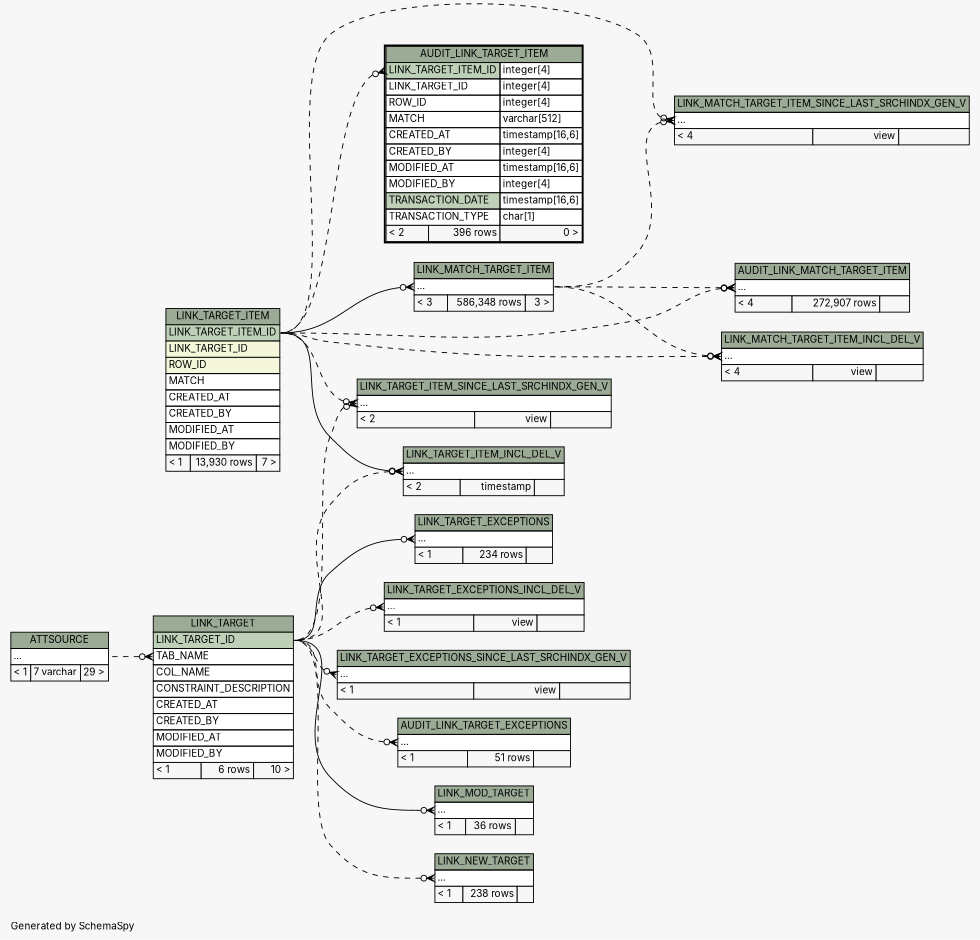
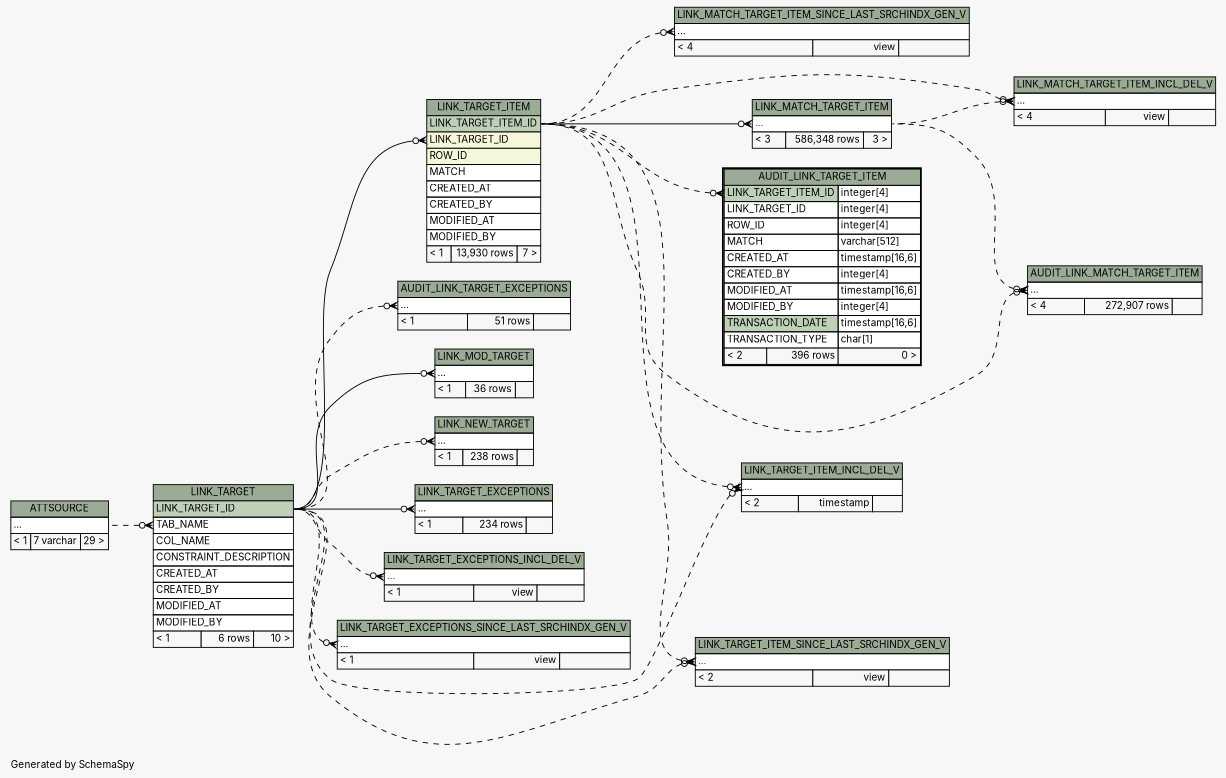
edge "LINK_MATCH_TARGET_ITEM" -> "LINK_MATCH_TARGET_ITEM_SINCE_LAST_SRCHINDX_GEN_V": removed
edge "LINK_TARGET" -> "LINK_TARGET_ITEM": added
edge "LINK_TARGET_ITEM" -> "LINK_TARGET_ITEM_INCL_DEL_V": style solid -> dashed
